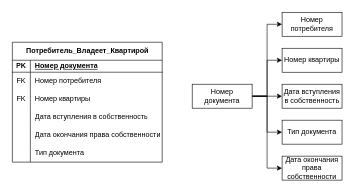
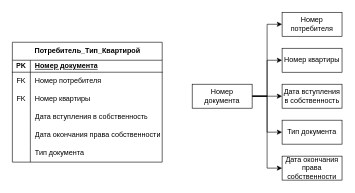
node "Потребитель_Владеет_Квартирой": label "Потребитель_Владеет_Квартирой" -> "Потребитель_Тип_Квартирой"
